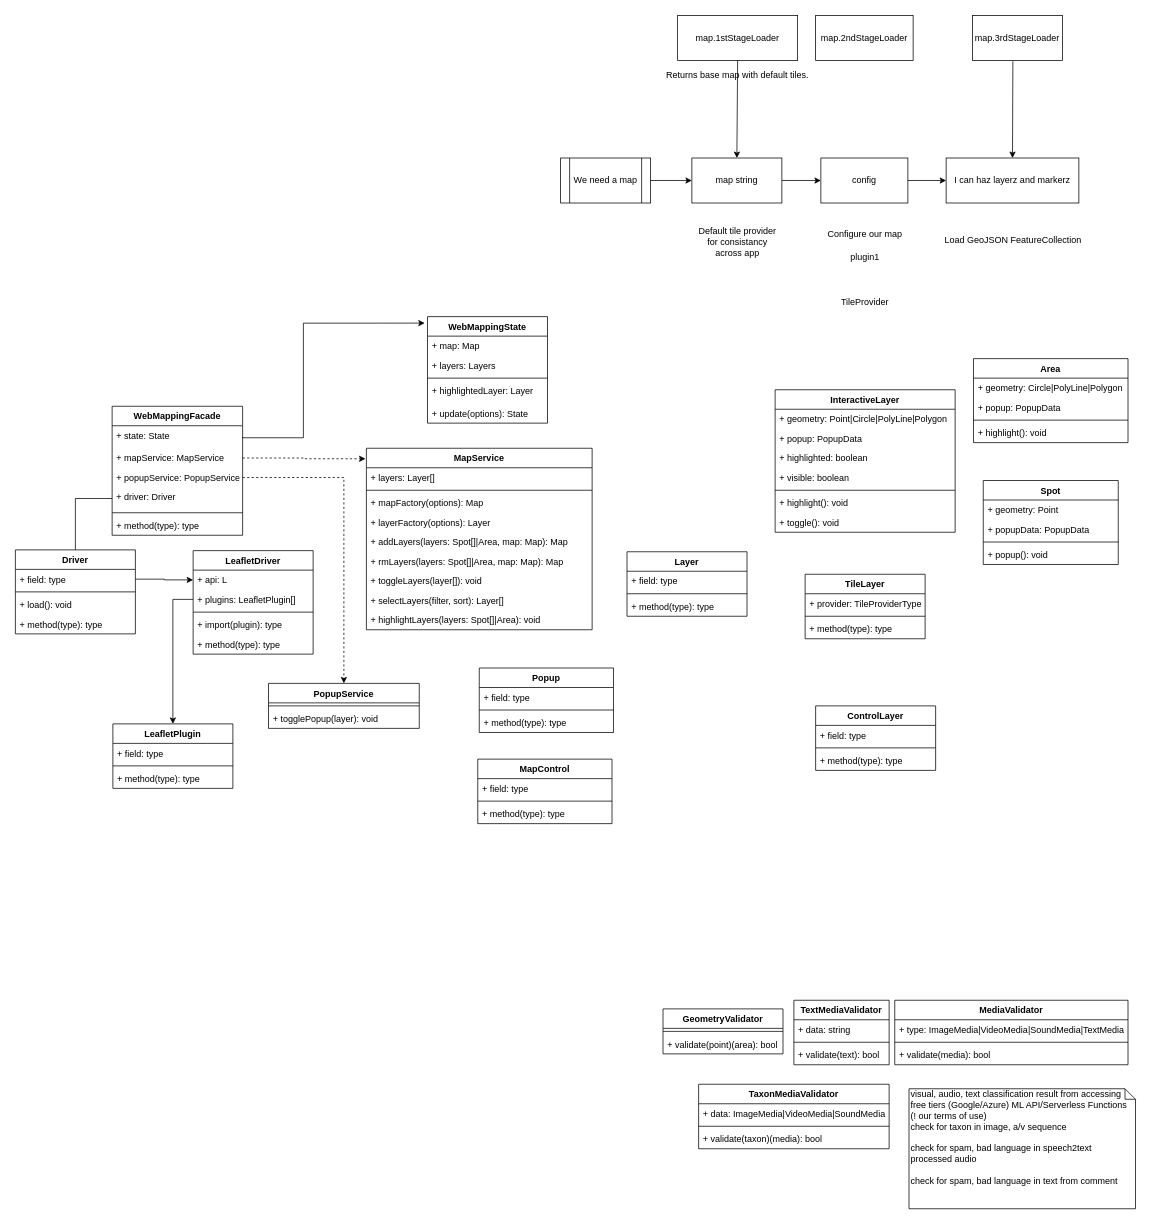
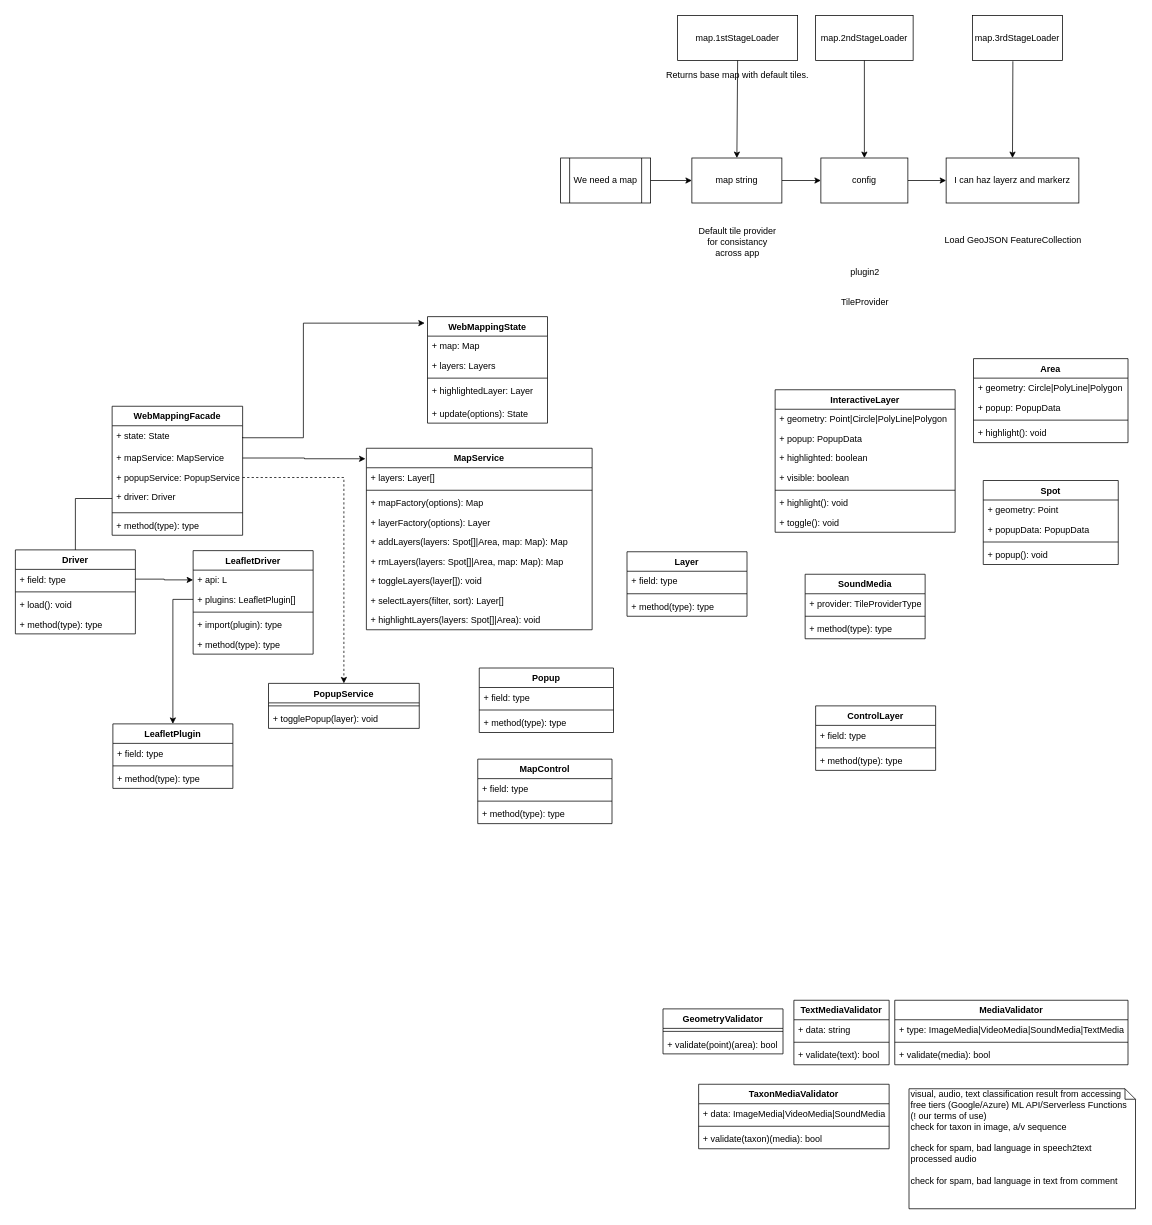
edge "map.2ndStageLoader" -> "config": added
node "Configure our map": removed
node "plugin1": removed
node "plugin2": added
edge "+ mapService: MapService" -> "MapService": style dashed -> solid
node "TileLayer": label "TileLayer" -> "SoundMedia"
